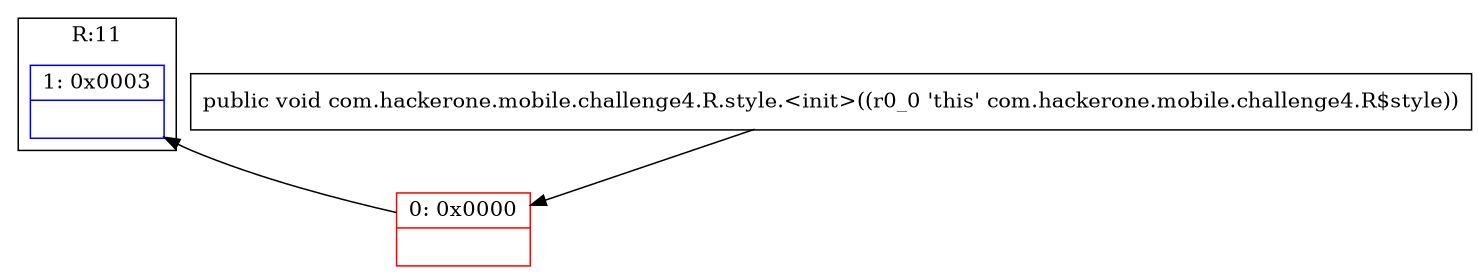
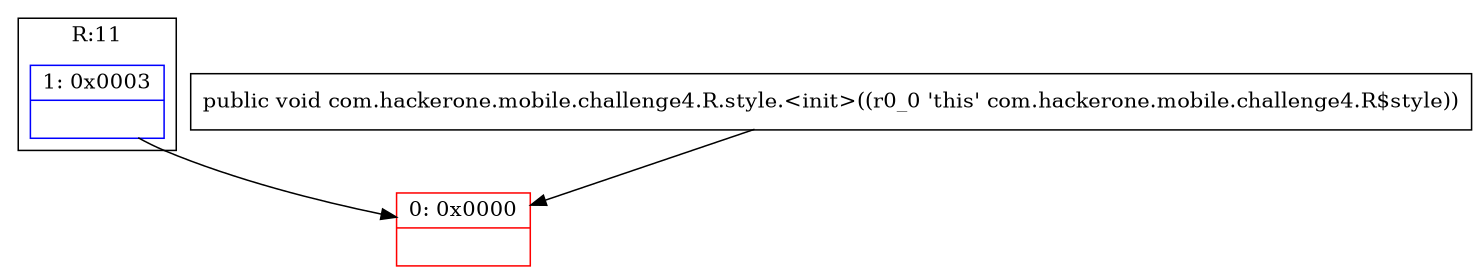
edge "0: 0x0000" -> "1: 0x0003": reversed
